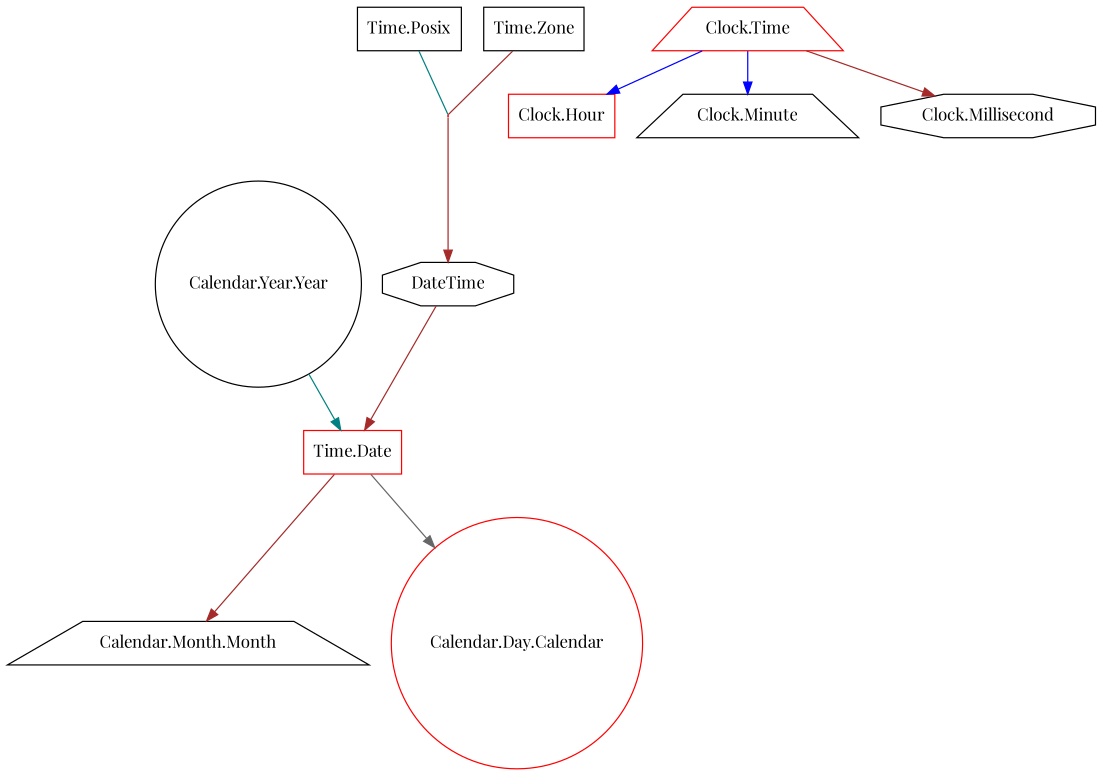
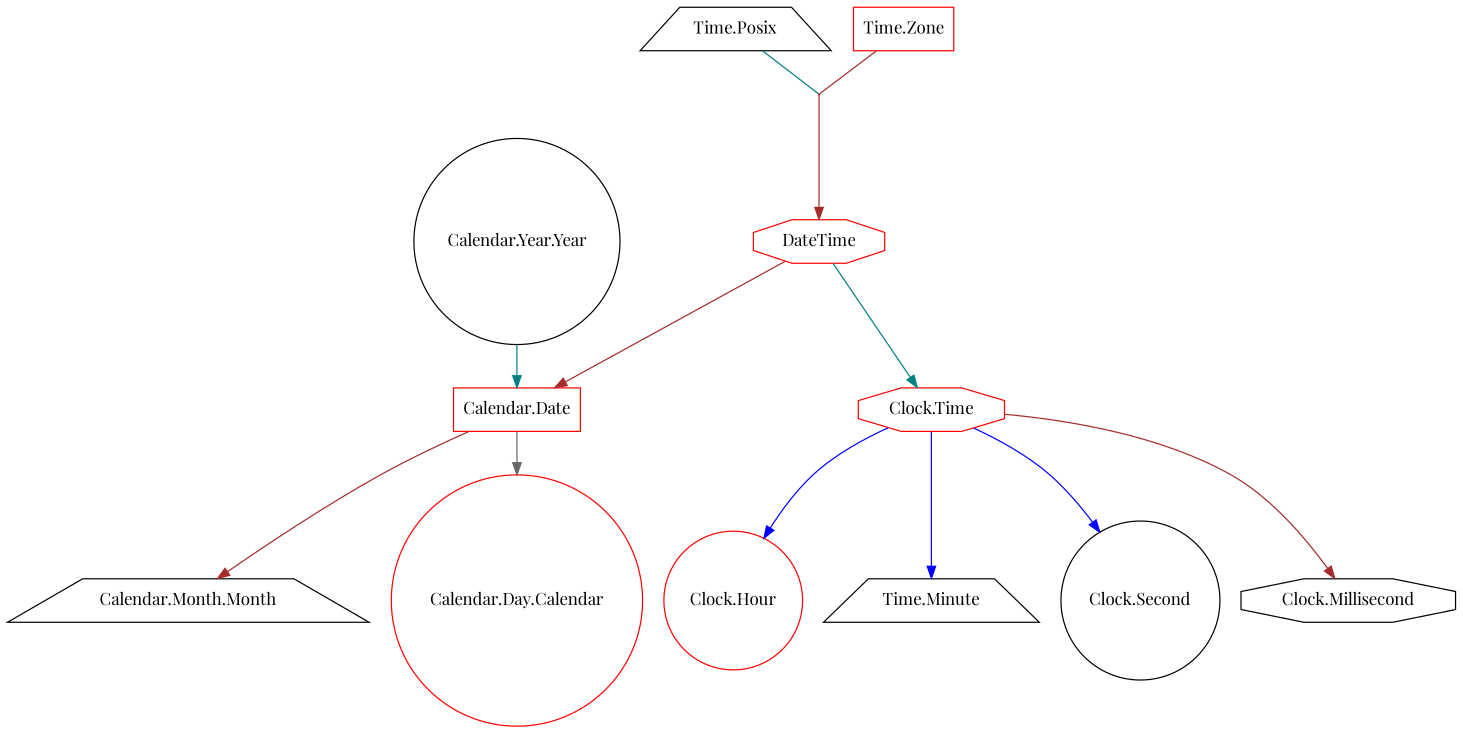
node "Time.Posix": shape box -> trapezium
node "Time.Zone": color black -> red
node "Clock.Time": shape trapezium -> octagon
node "Clock.Hour": shape box -> circle
node "Clock.Minute": label "Clock.Minute" -> "Time.Minute"
node "DateTime": color black -> red
edge "DateTime" -> "Clock.Time": added
node "Time.Date": label "Time.Date" -> "Calendar.Date"
node "Clock.Second": added
